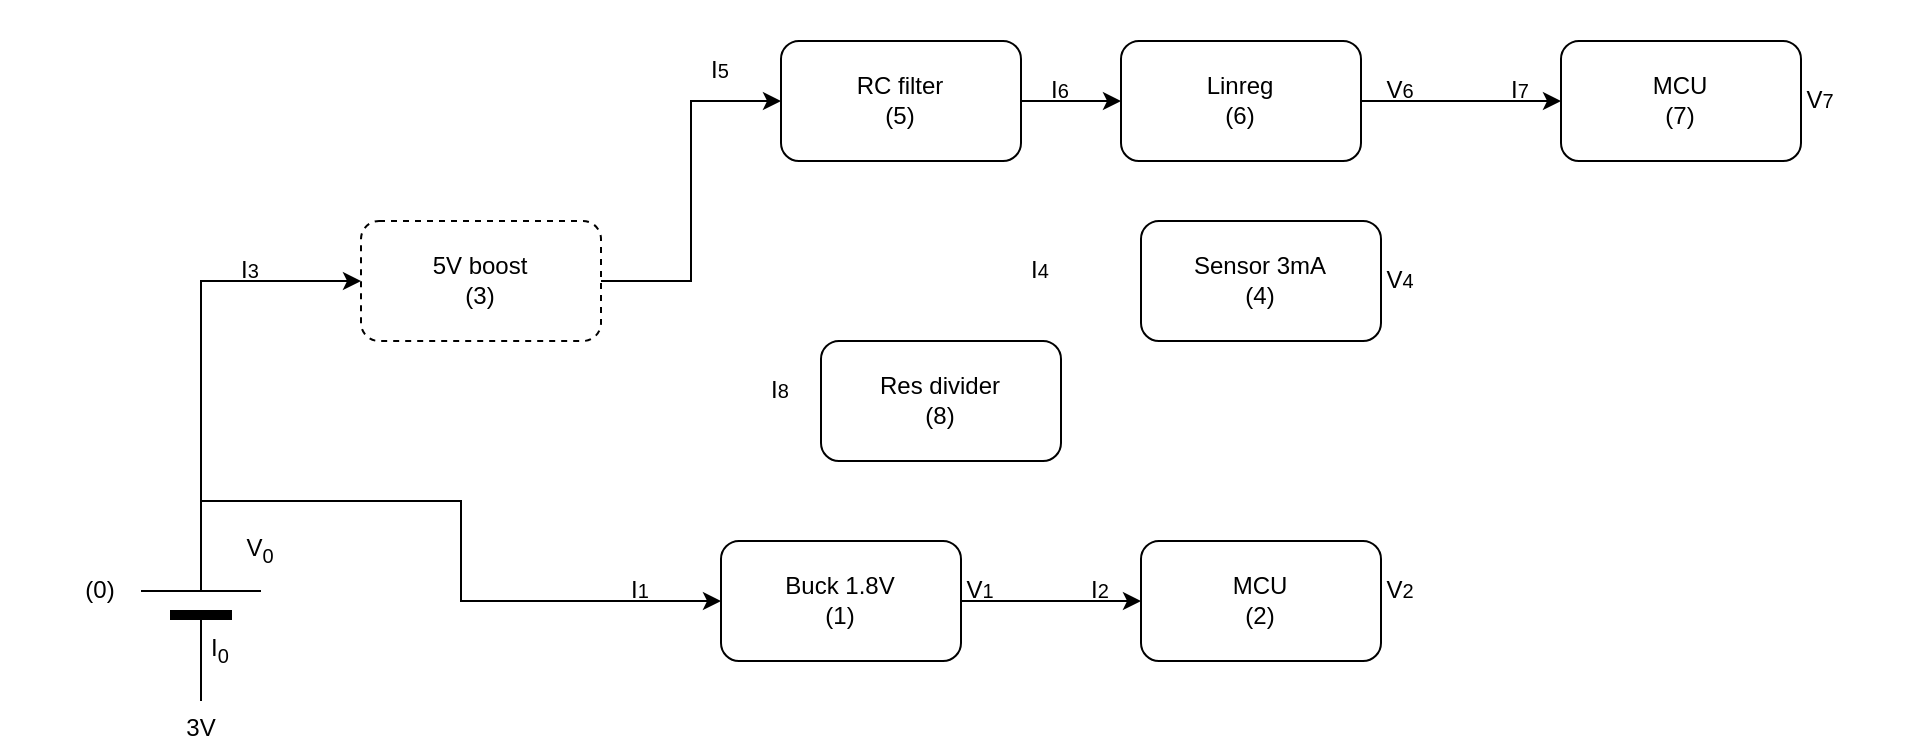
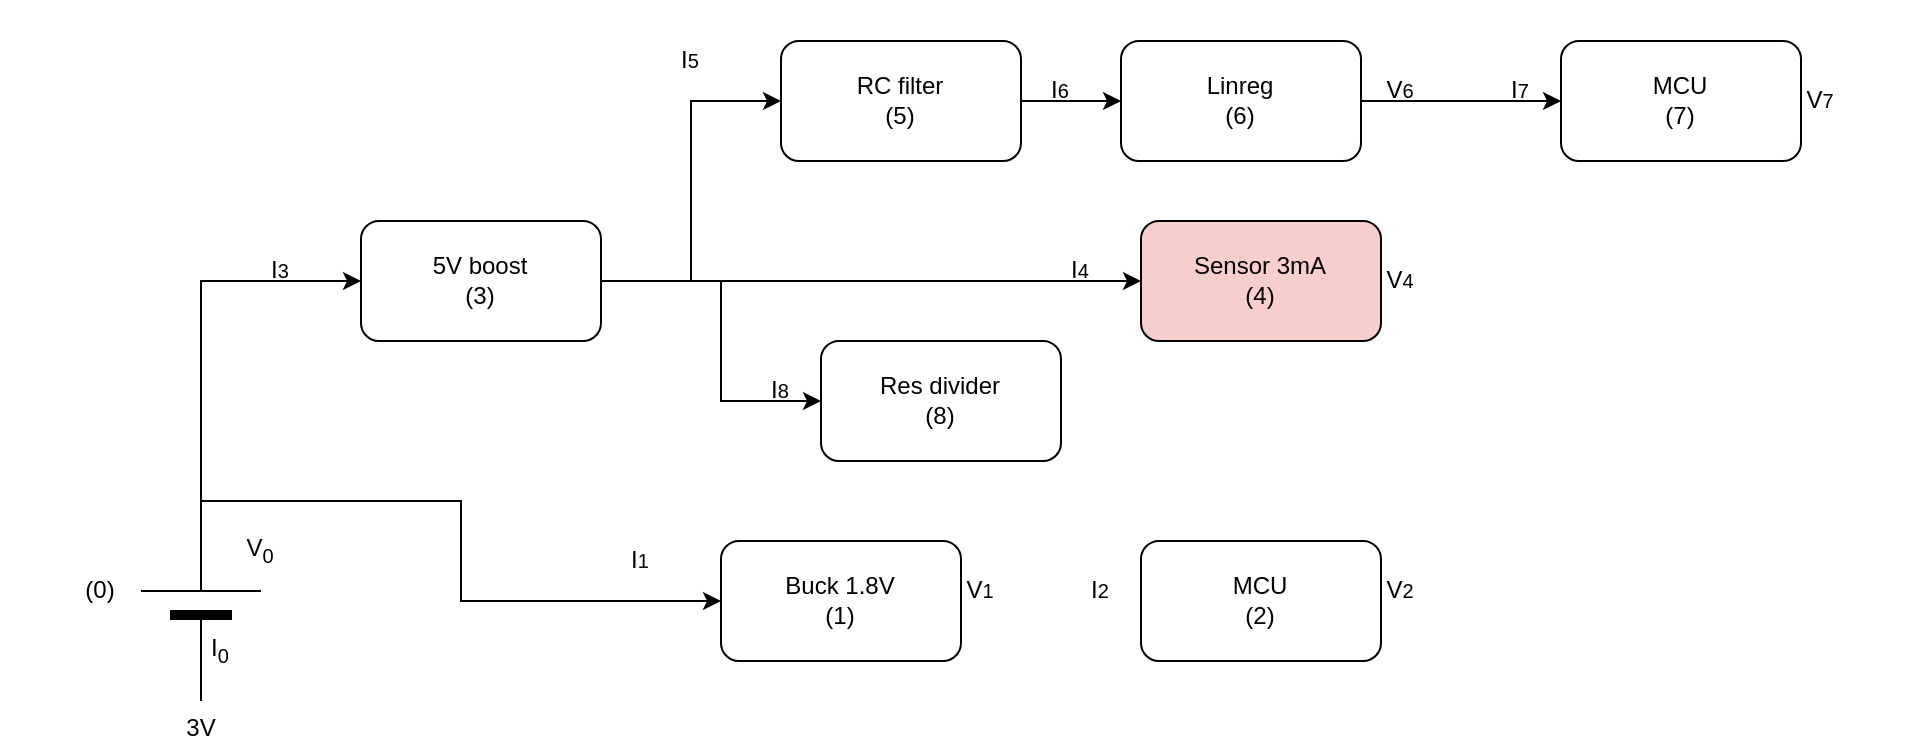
node "I5": moved (721, 71) -> (691, 61)
node "I3": moved (251, 271) -> (281, 271)
node "I4": moved (1041, 271) -> (1081, 271)
node "5V boost (3)": style dashed -> solid
edge "5V boost (3)" -> "Sensor 3mA (4)": added
node "Sensor 3mA (4)": fillcolor #ffffff -> #f8cecc
edge "5V boost (3)" -> "Res divider (8)": added
node "I1": moved (641, 591) -> (641, 561)
edge "Buck 1.8V (1)" -> "MCU (2)": removed
